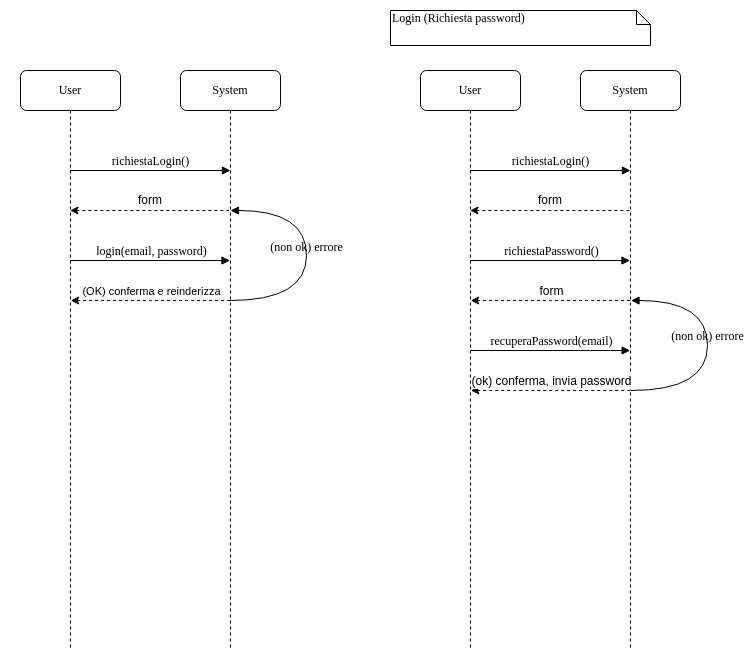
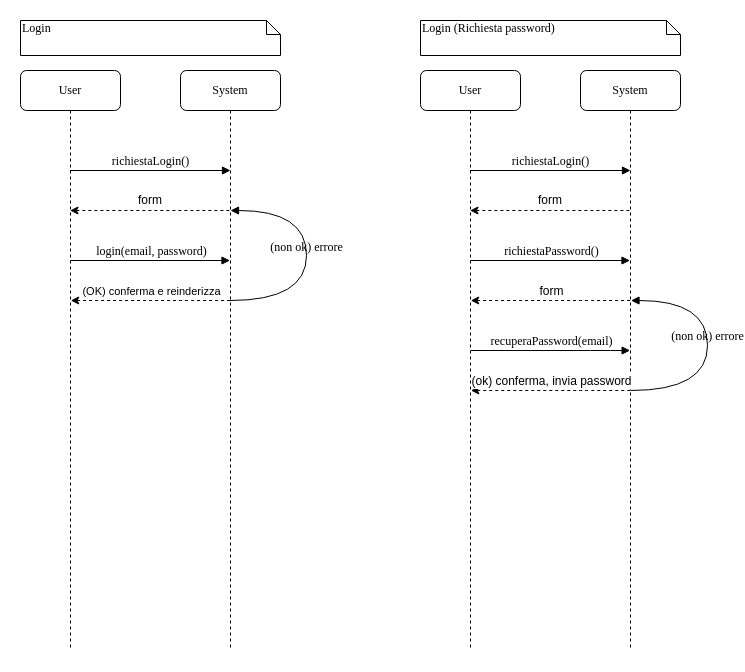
node "Login (Richiesta password)": moved (521, 28) -> (551, 38)
node "Login": added
